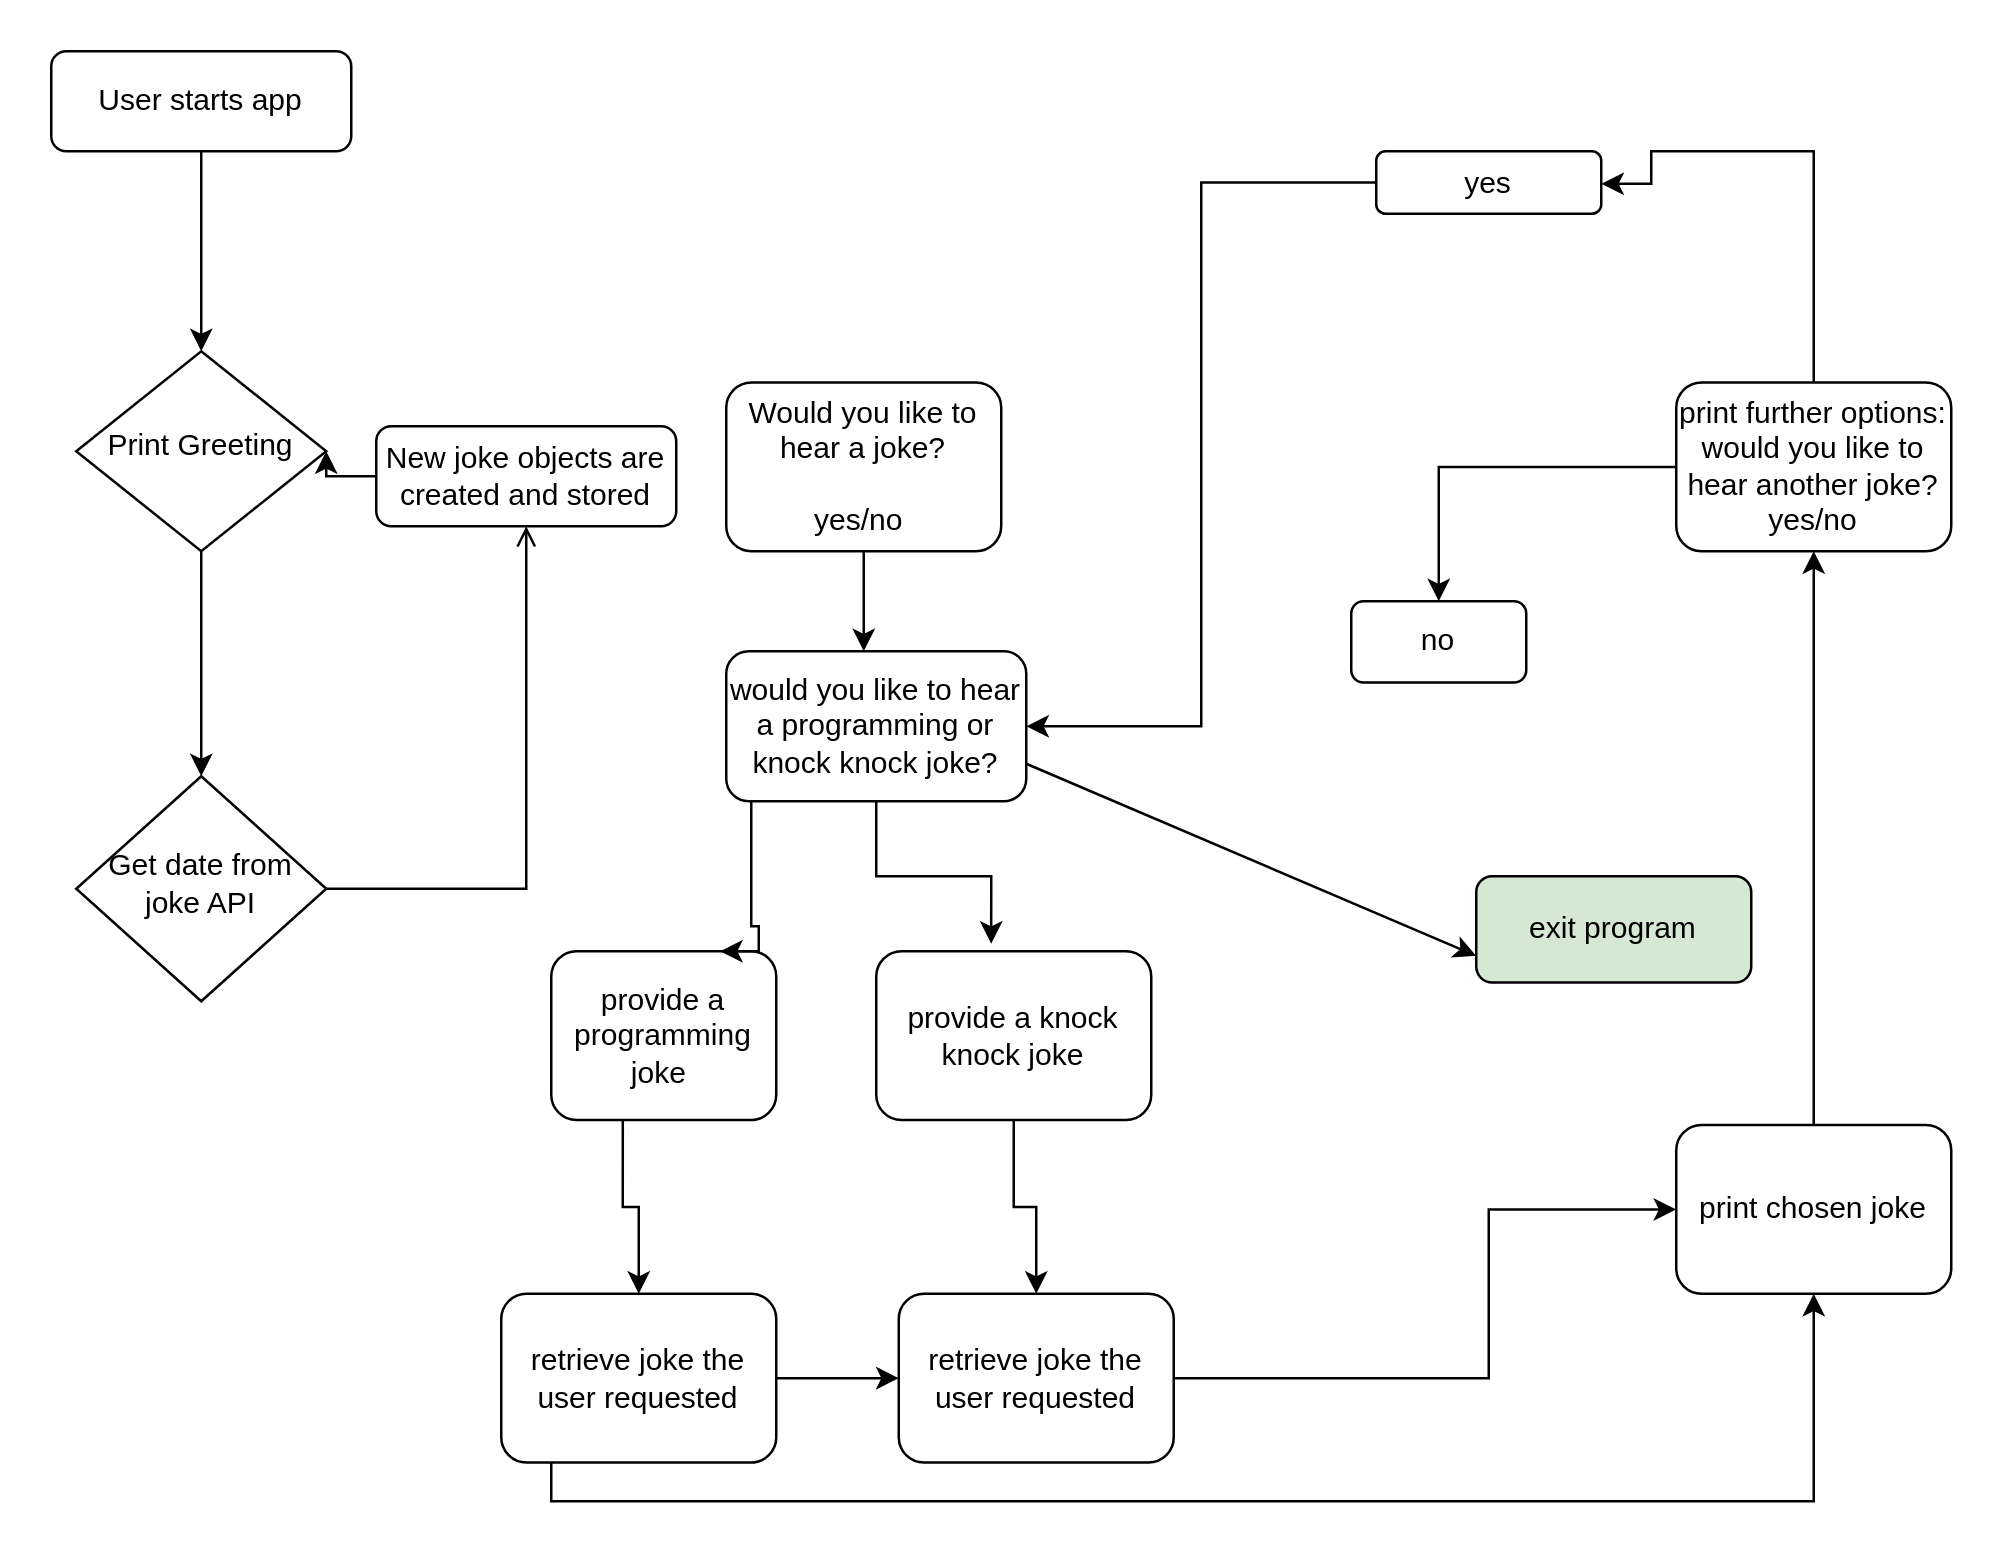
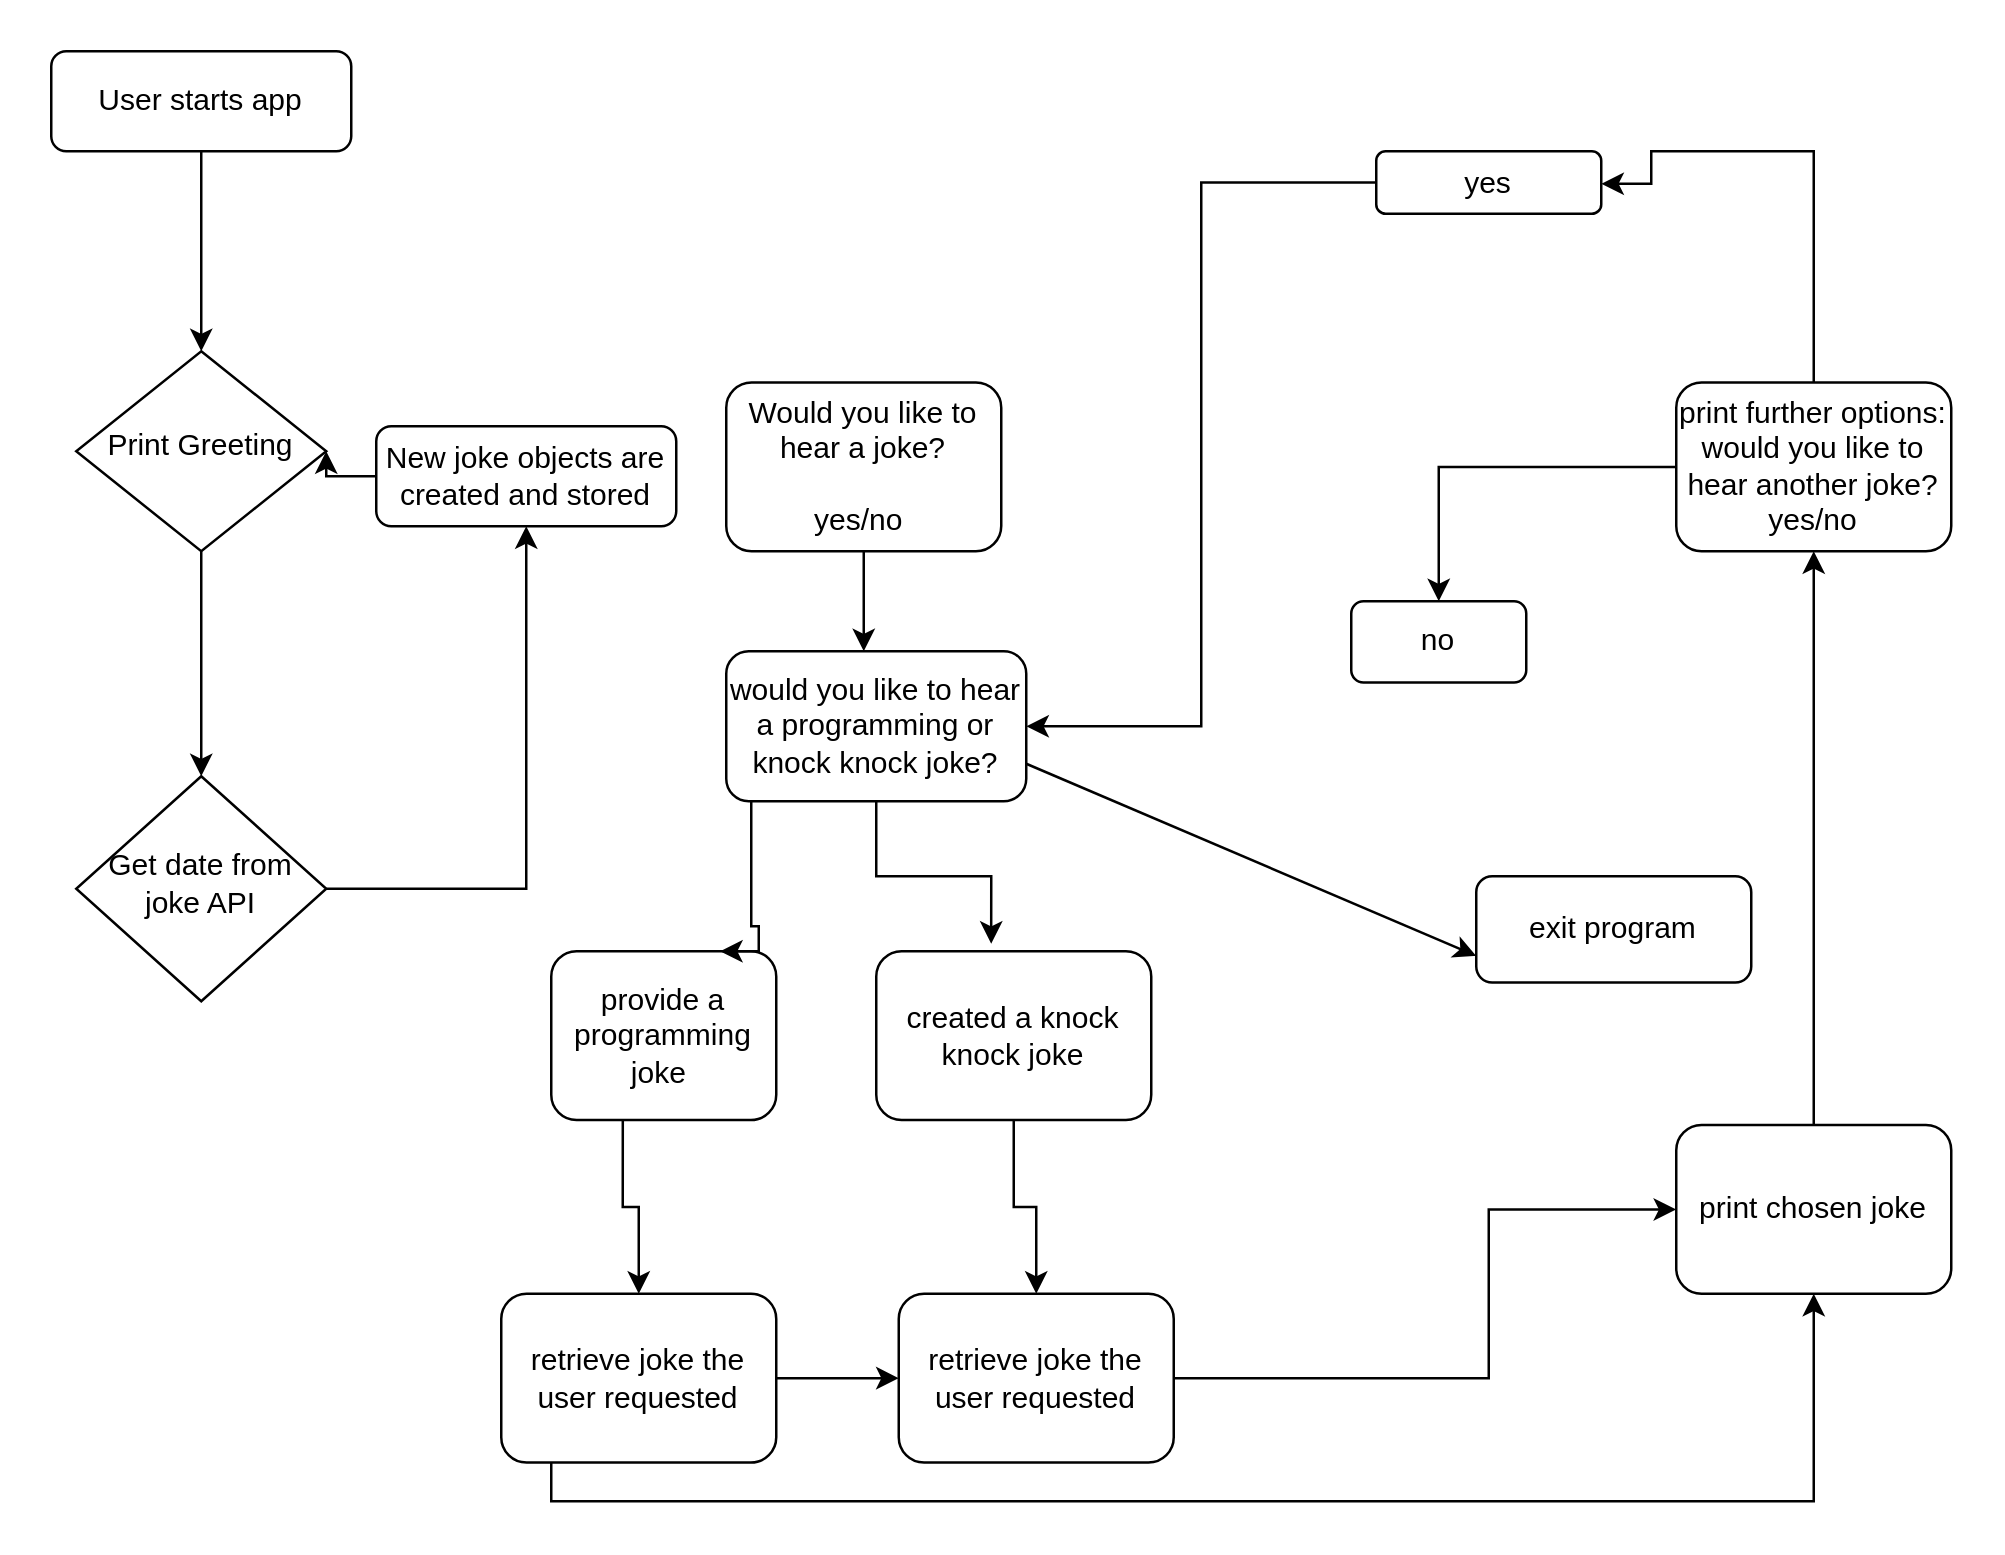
edge "Get date from joke API" -> "New joke objects are created and stored": arrowhead open -> classic
node "exit program": fillcolor #d5e8d4 -> #ffffff
node "provide a knock knock joke": label "provide a knock knock joke" -> "created a knock knock joke"
